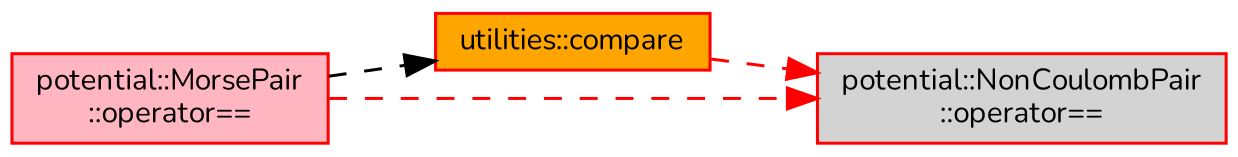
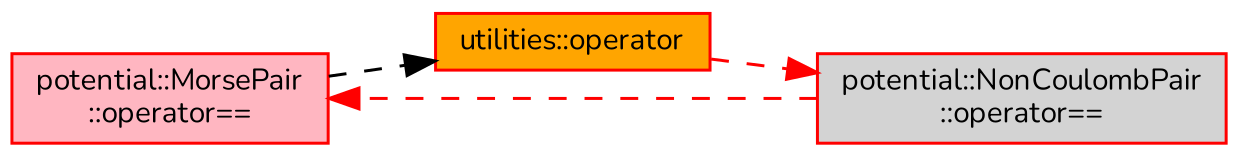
node "utilities::compare": label "utilities::compare" -> "utilities::operator"
edge "potential::MorsePair ::operator==" -> "potential::NonCoulombPair ::operator==": reversed
